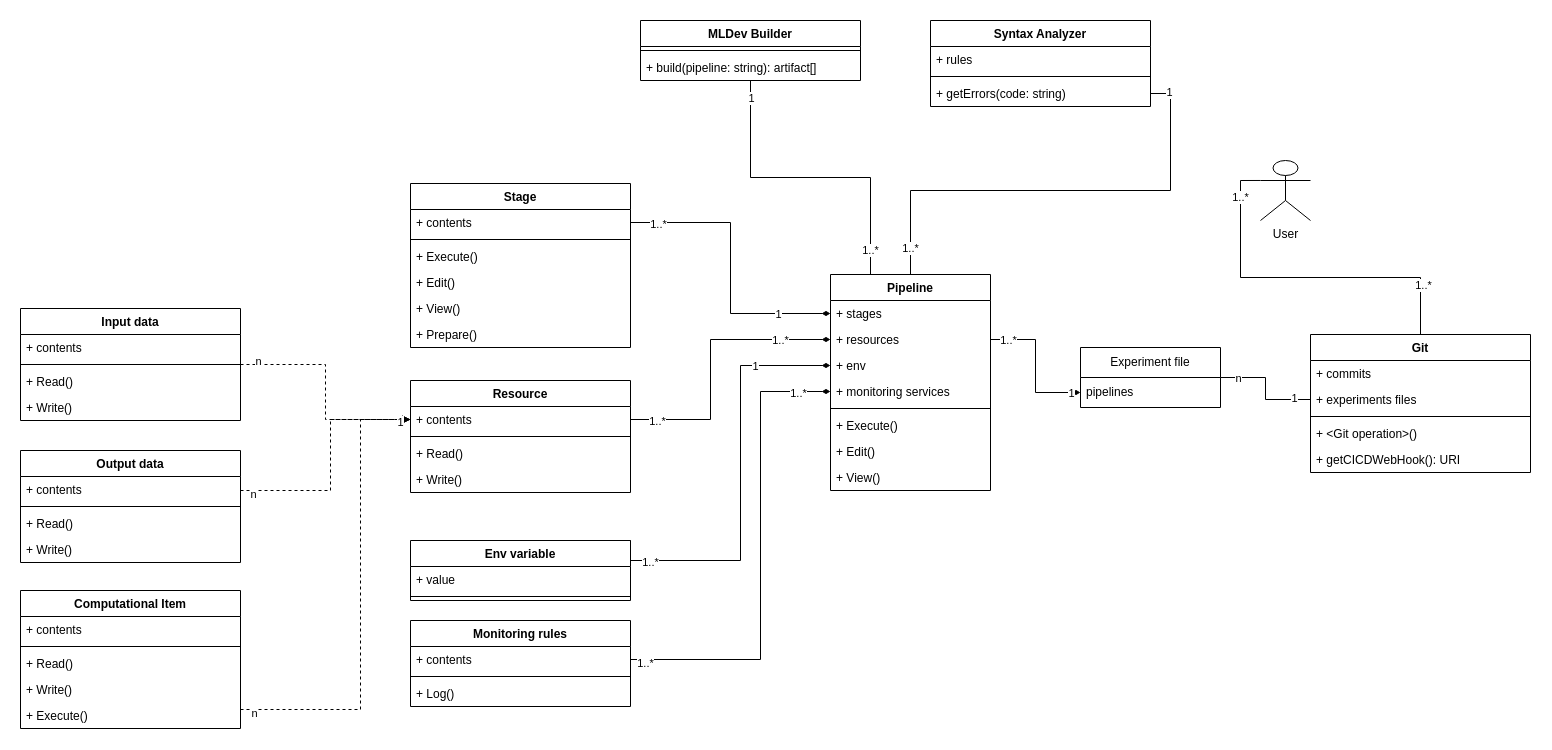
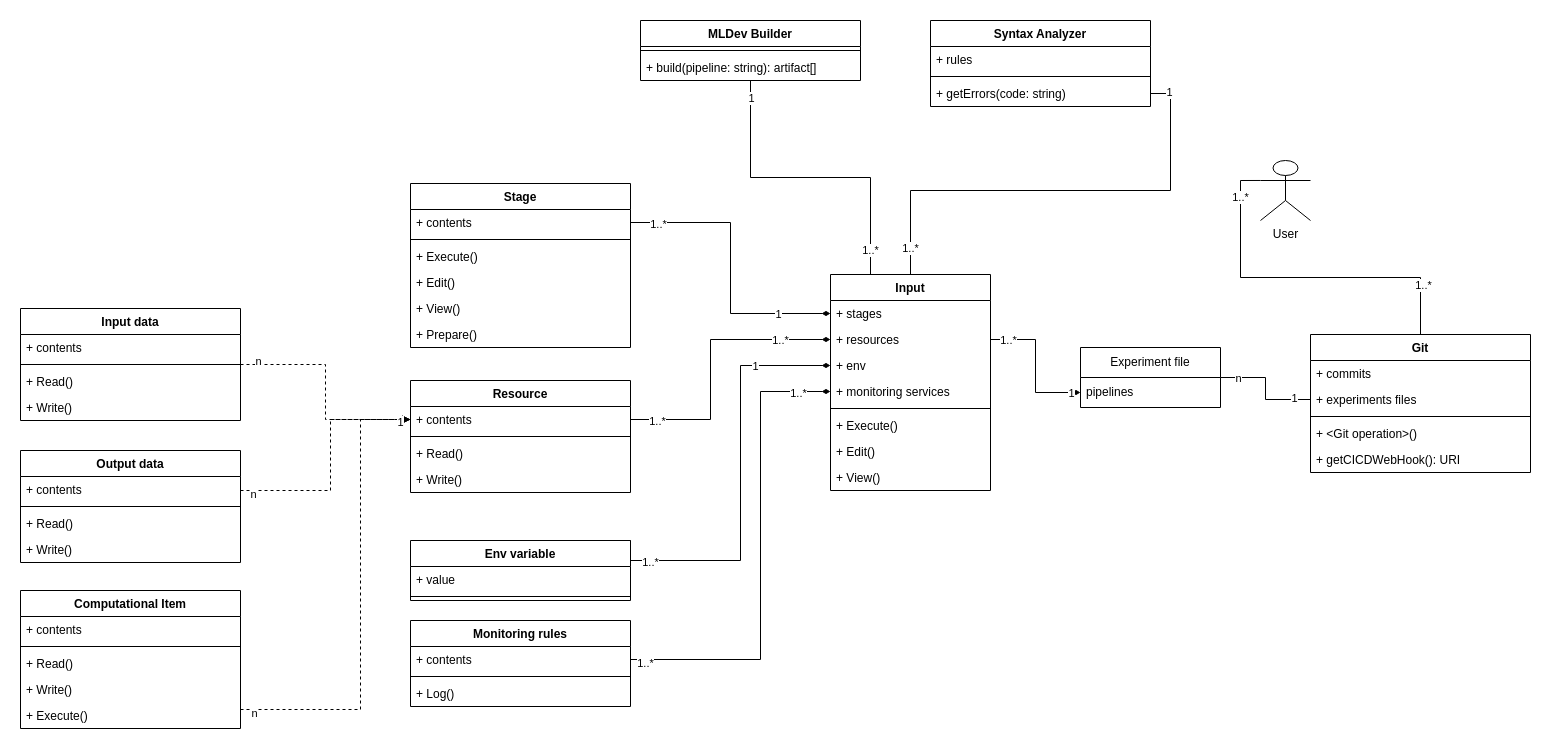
node "Pipeline": label "Pipeline" -> "Input"
